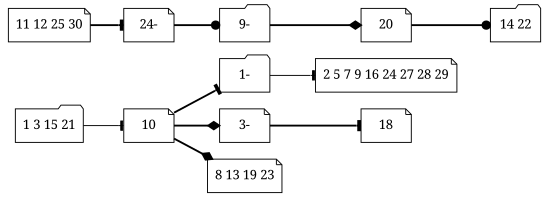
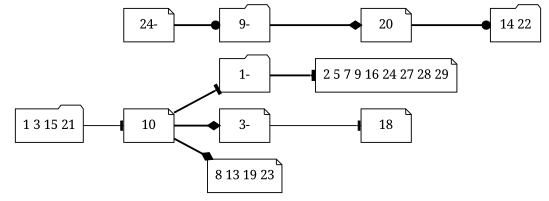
node "11 12 25 30": removed
edge "1-" -> "2 5 7 9 16 24 27 28 29": style solid -> bold
edge "3-" -> "18": style bold -> solid
